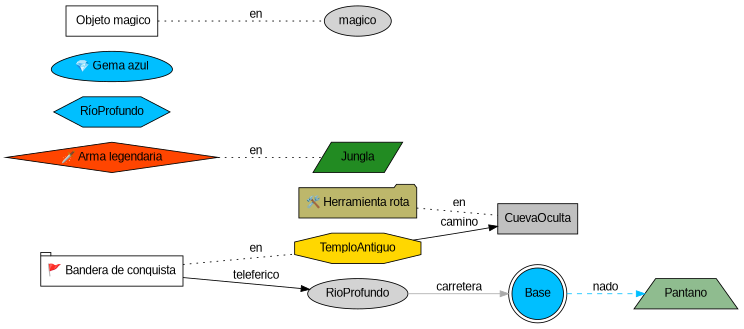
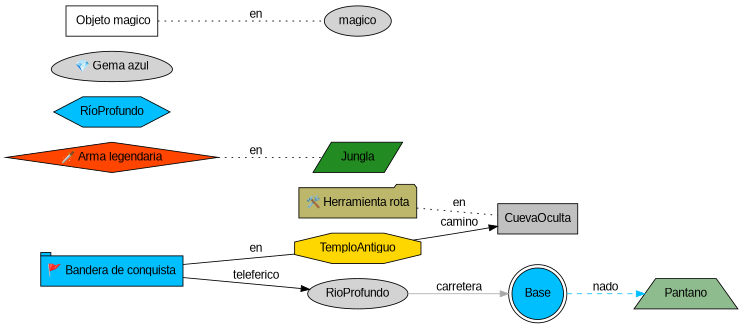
node "💎 Gema azul": fillcolor deepskyblue -> lightgrey
edge "TemploAntiguo" -- "🚩 Bandera de conquista": style dotted -> solid
node "🚩 Bandera de conquista": fillcolor white -> deepskyblue
